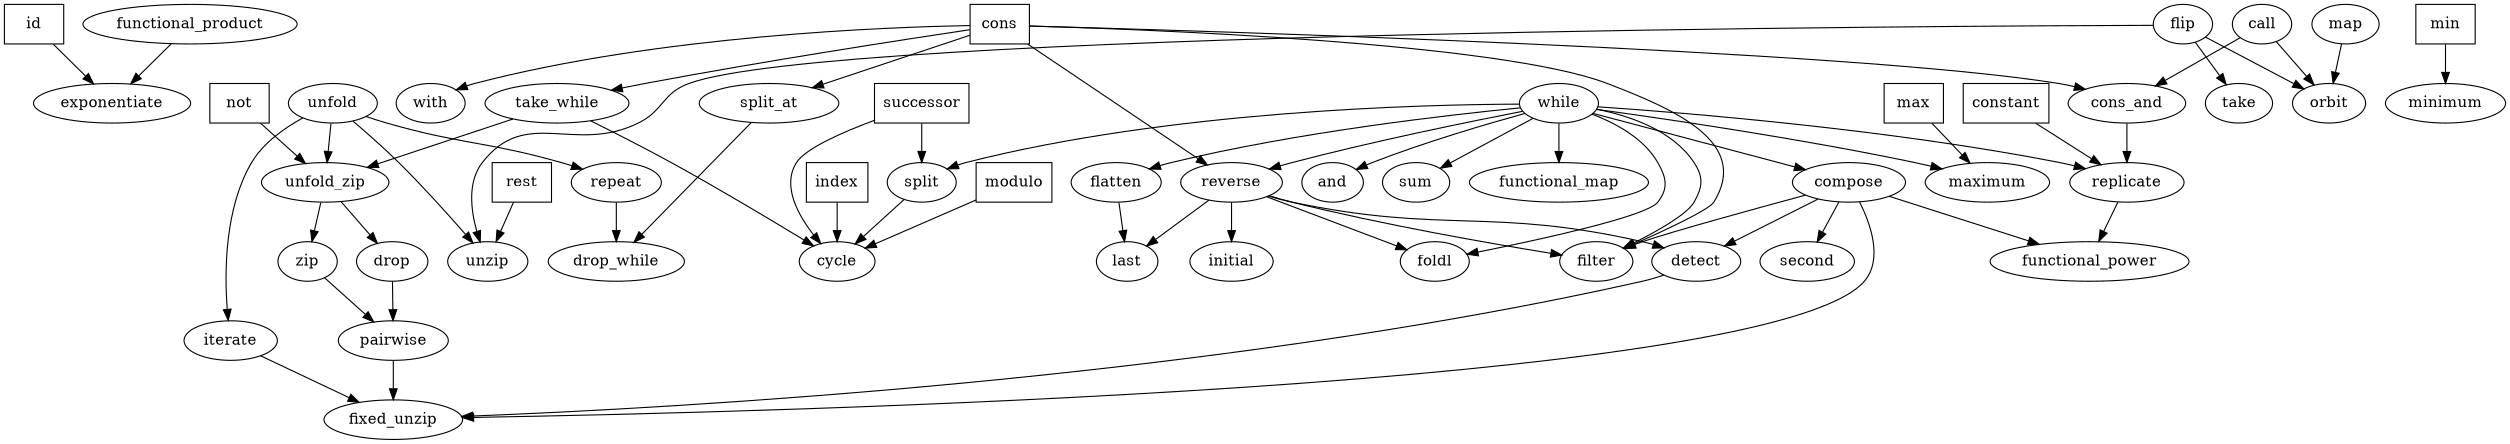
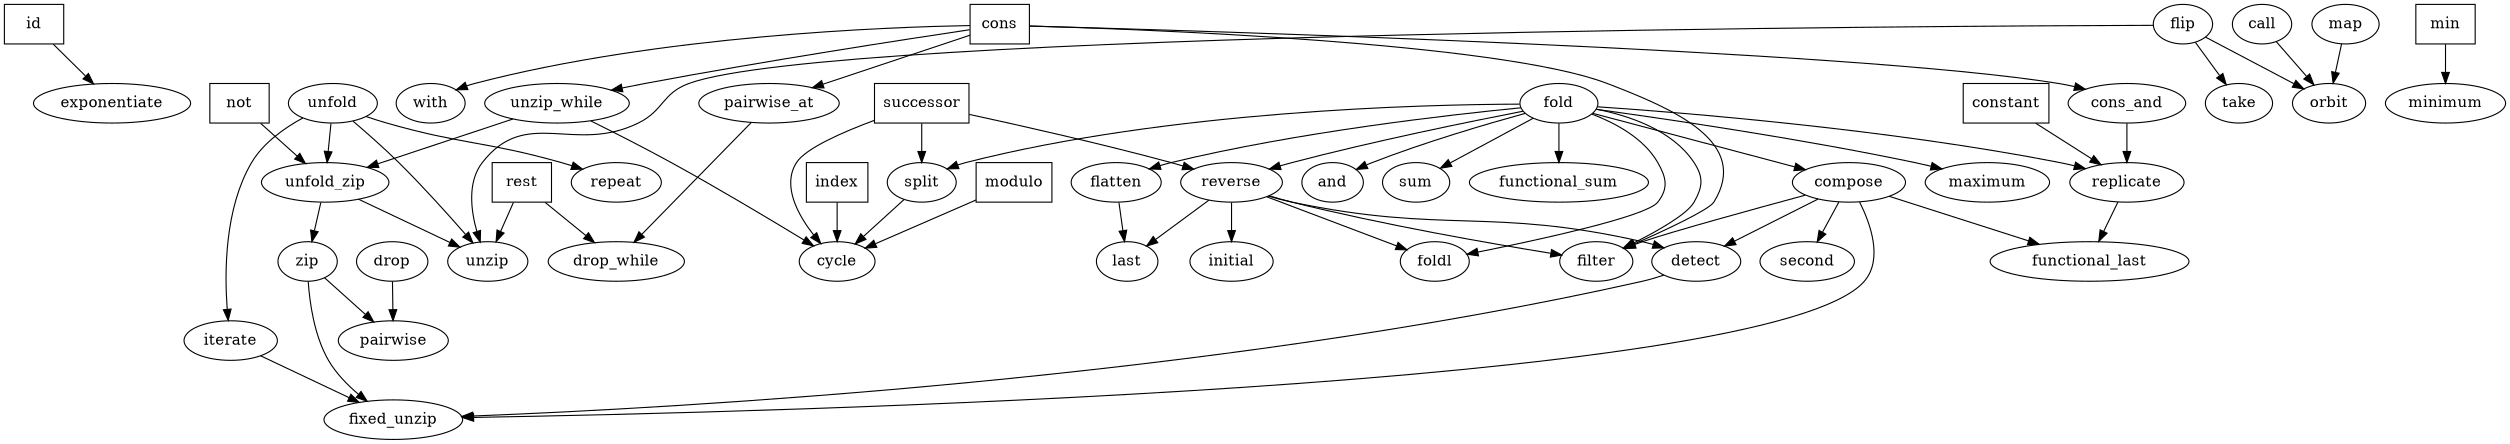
node "functional_product": removed
edge "call" -> "cons_and": removed
edge "cons" -> "reverse": now "successor" -> "reverse"
node "take_while": label "take_while" -> "unzip_while"
node "split_at": label "split_at" -> "pairwise_at"
node "while": label "while" -> "fold"
node "max": removed
node "functional_map": label "functional_map" -> "functional_sum"
edge "repeat" -> "drop_while": now "rest" -> "drop_while"
edge "unfold_zip" -> "drop": now "unfold_zip" -> "unzip"
node "functional_power": label "functional_power" -> "functional_last"
edge "pairwise" -> "fixed_unzip": now "zip" -> "fixed_unzip"
